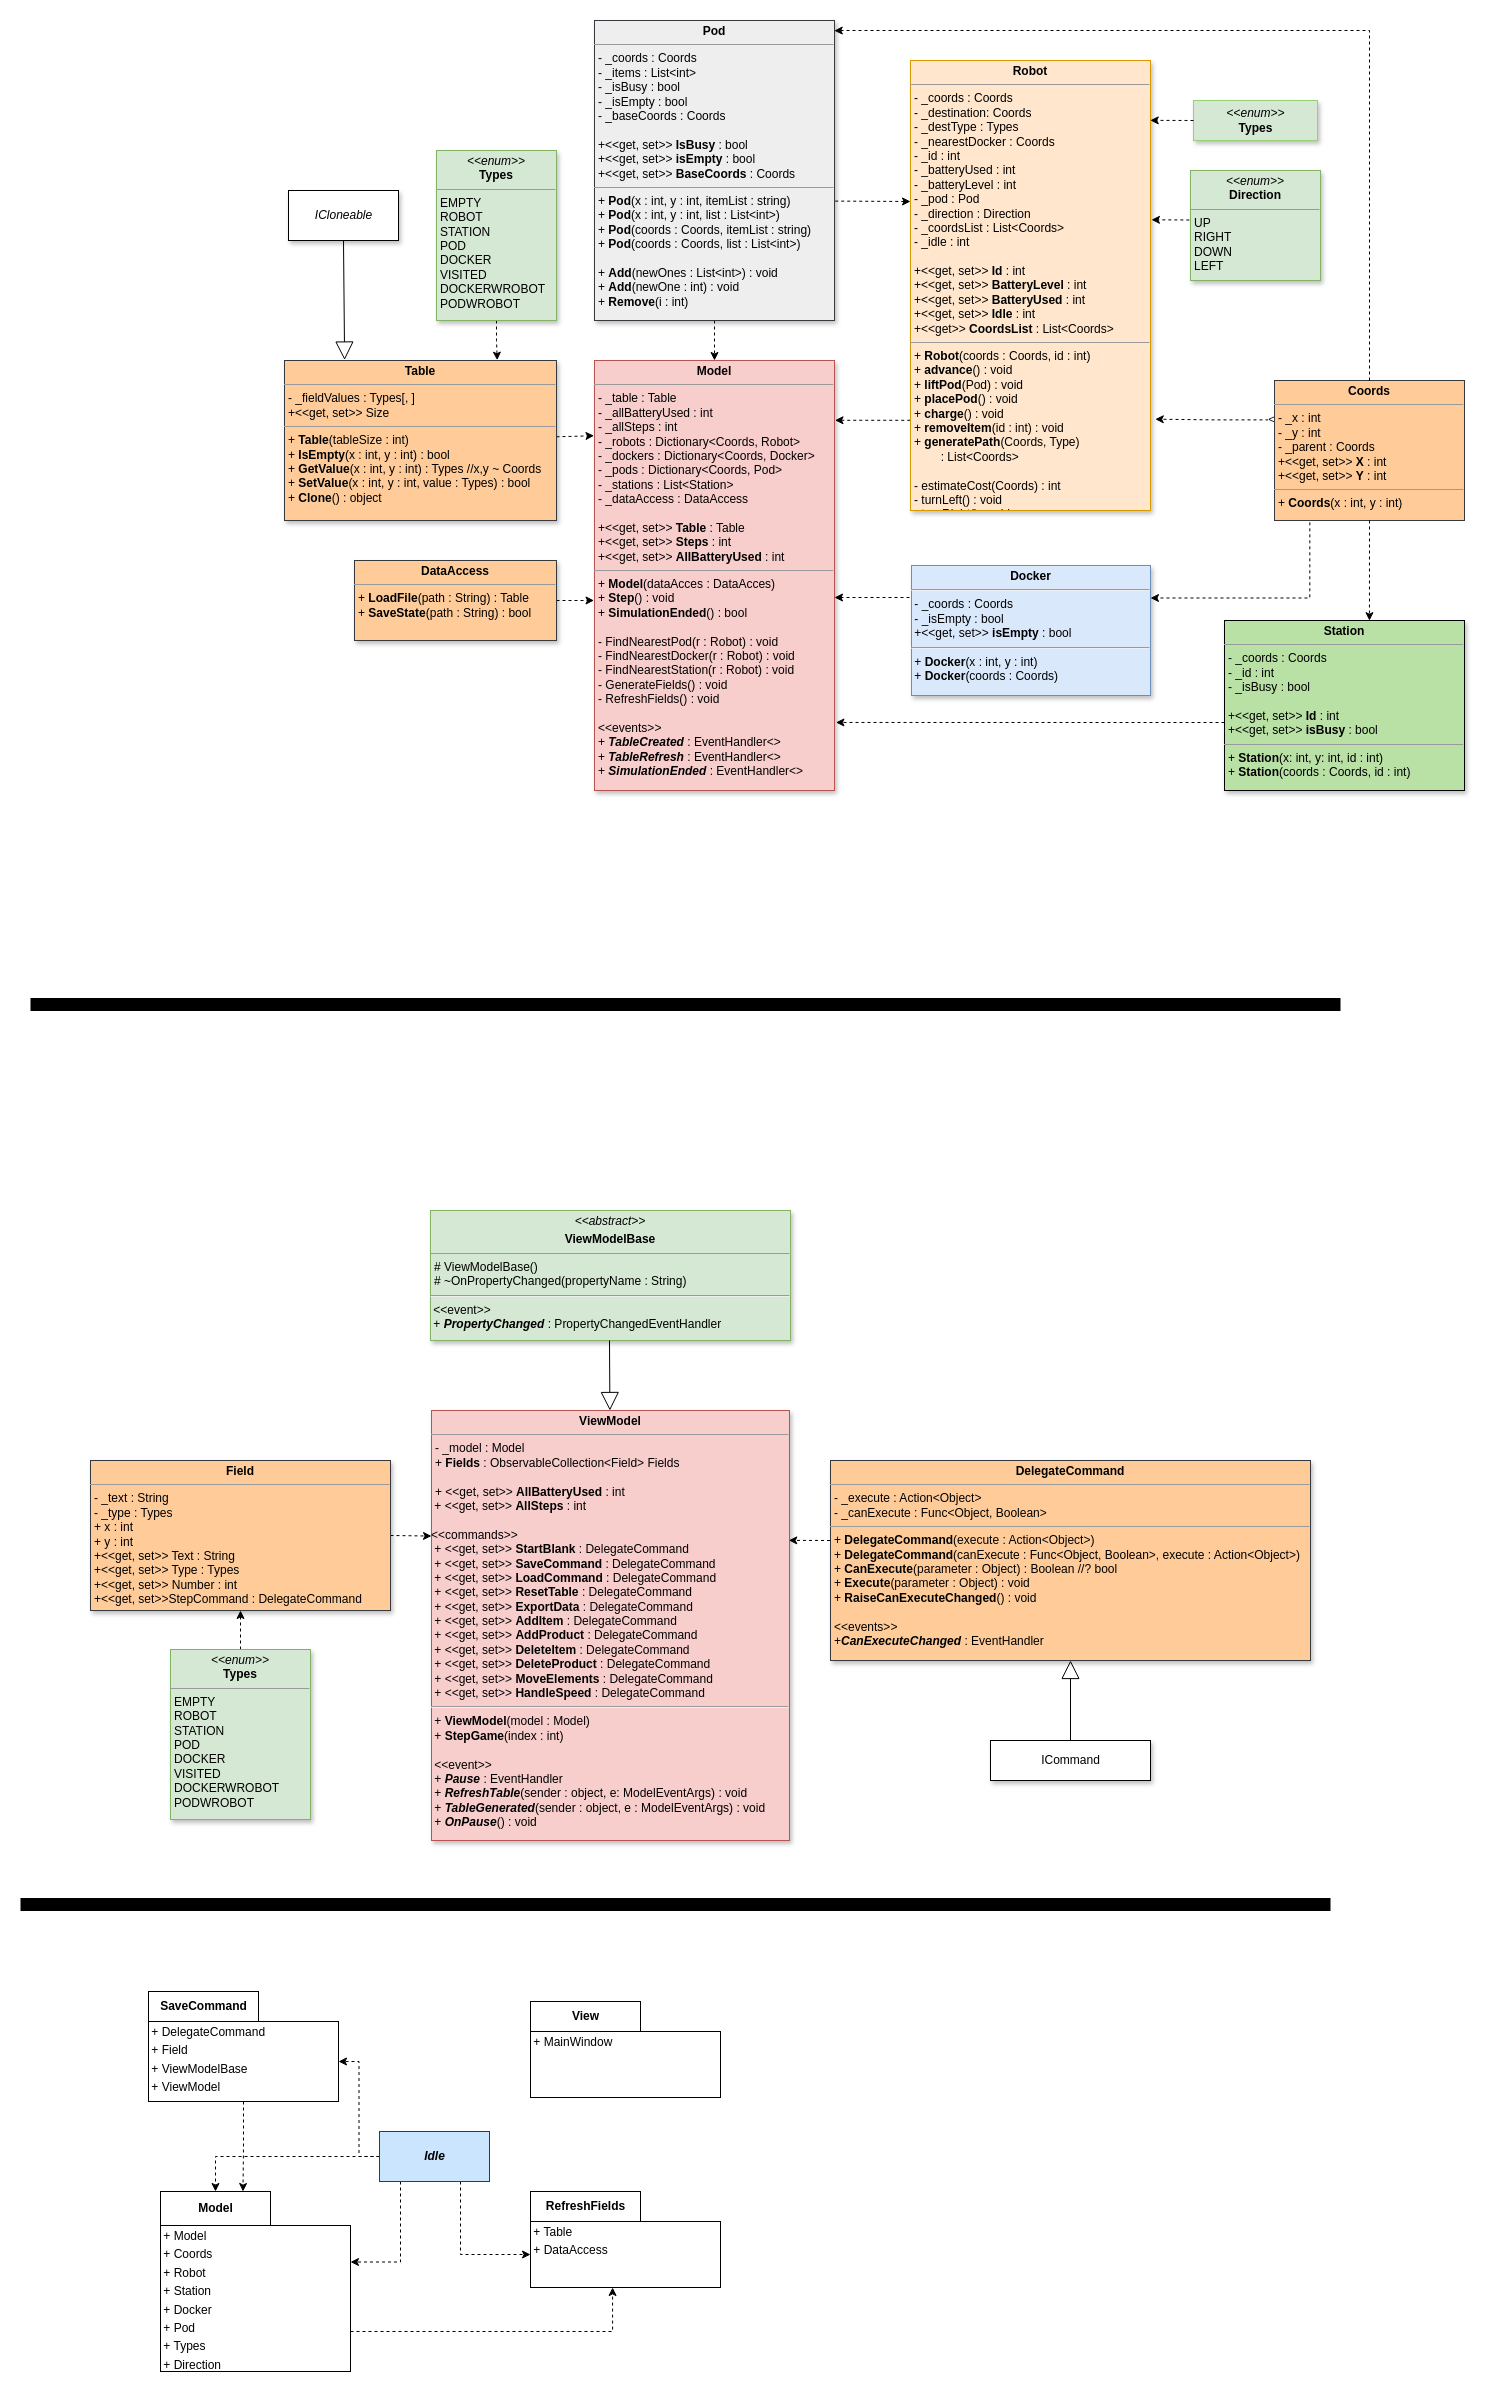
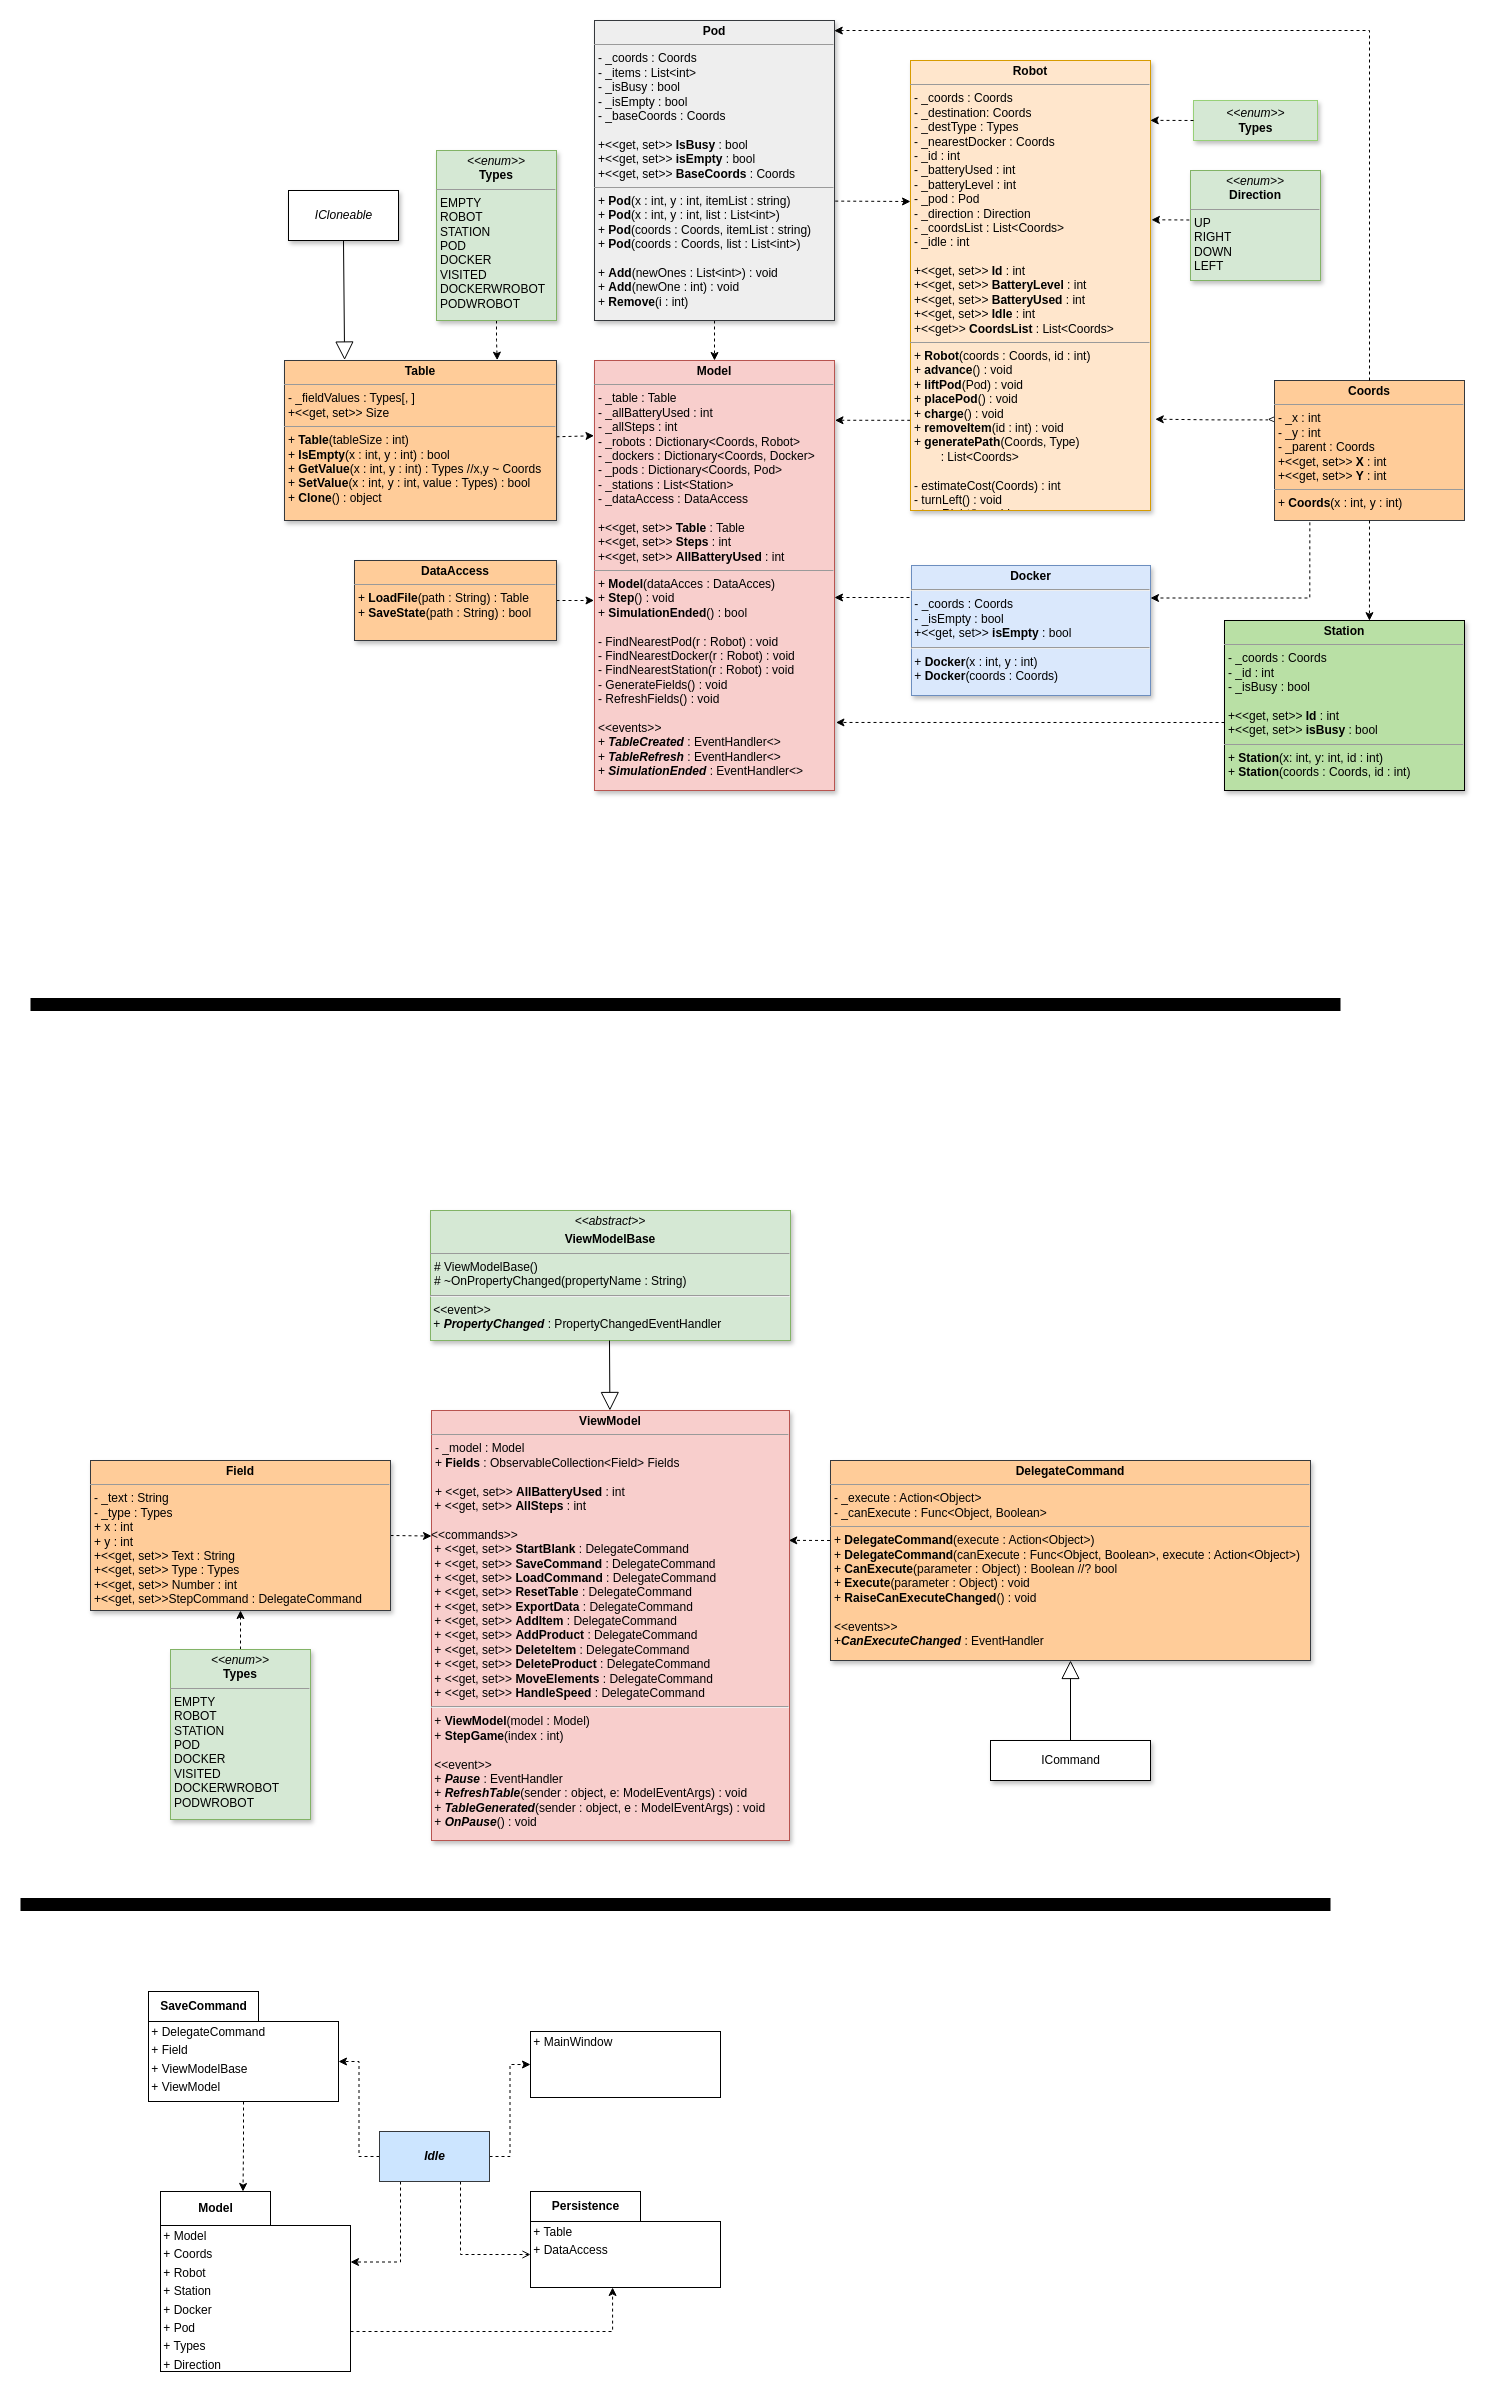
node "View": removed
edge "Idle" -> "Model": now "Idle" -> "+ MainWindow"
node "RefreshFields": label "RefreshFields" -> "Persistence"
edge "Idle" -> "+ Table + DataAccess": arrowhead classic -> open
